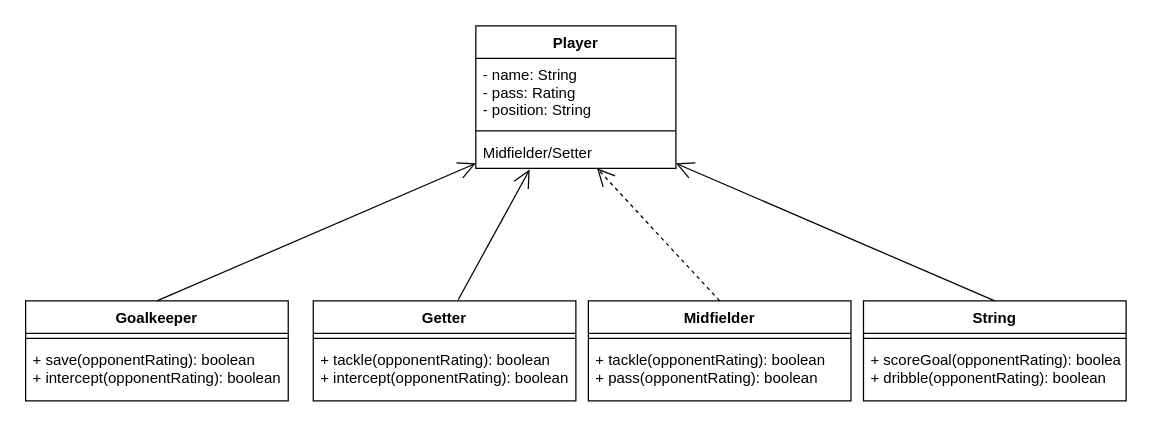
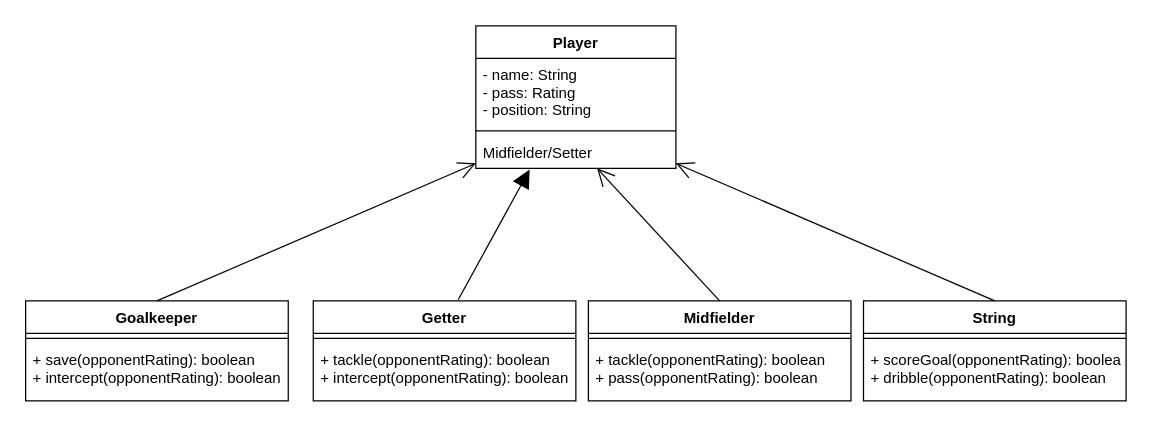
edge "Getter" -> "Midfielder/Setter": arrowhead open -> block
edge "Midfielder" -> "Midfielder/Setter": style dashed -> solid
